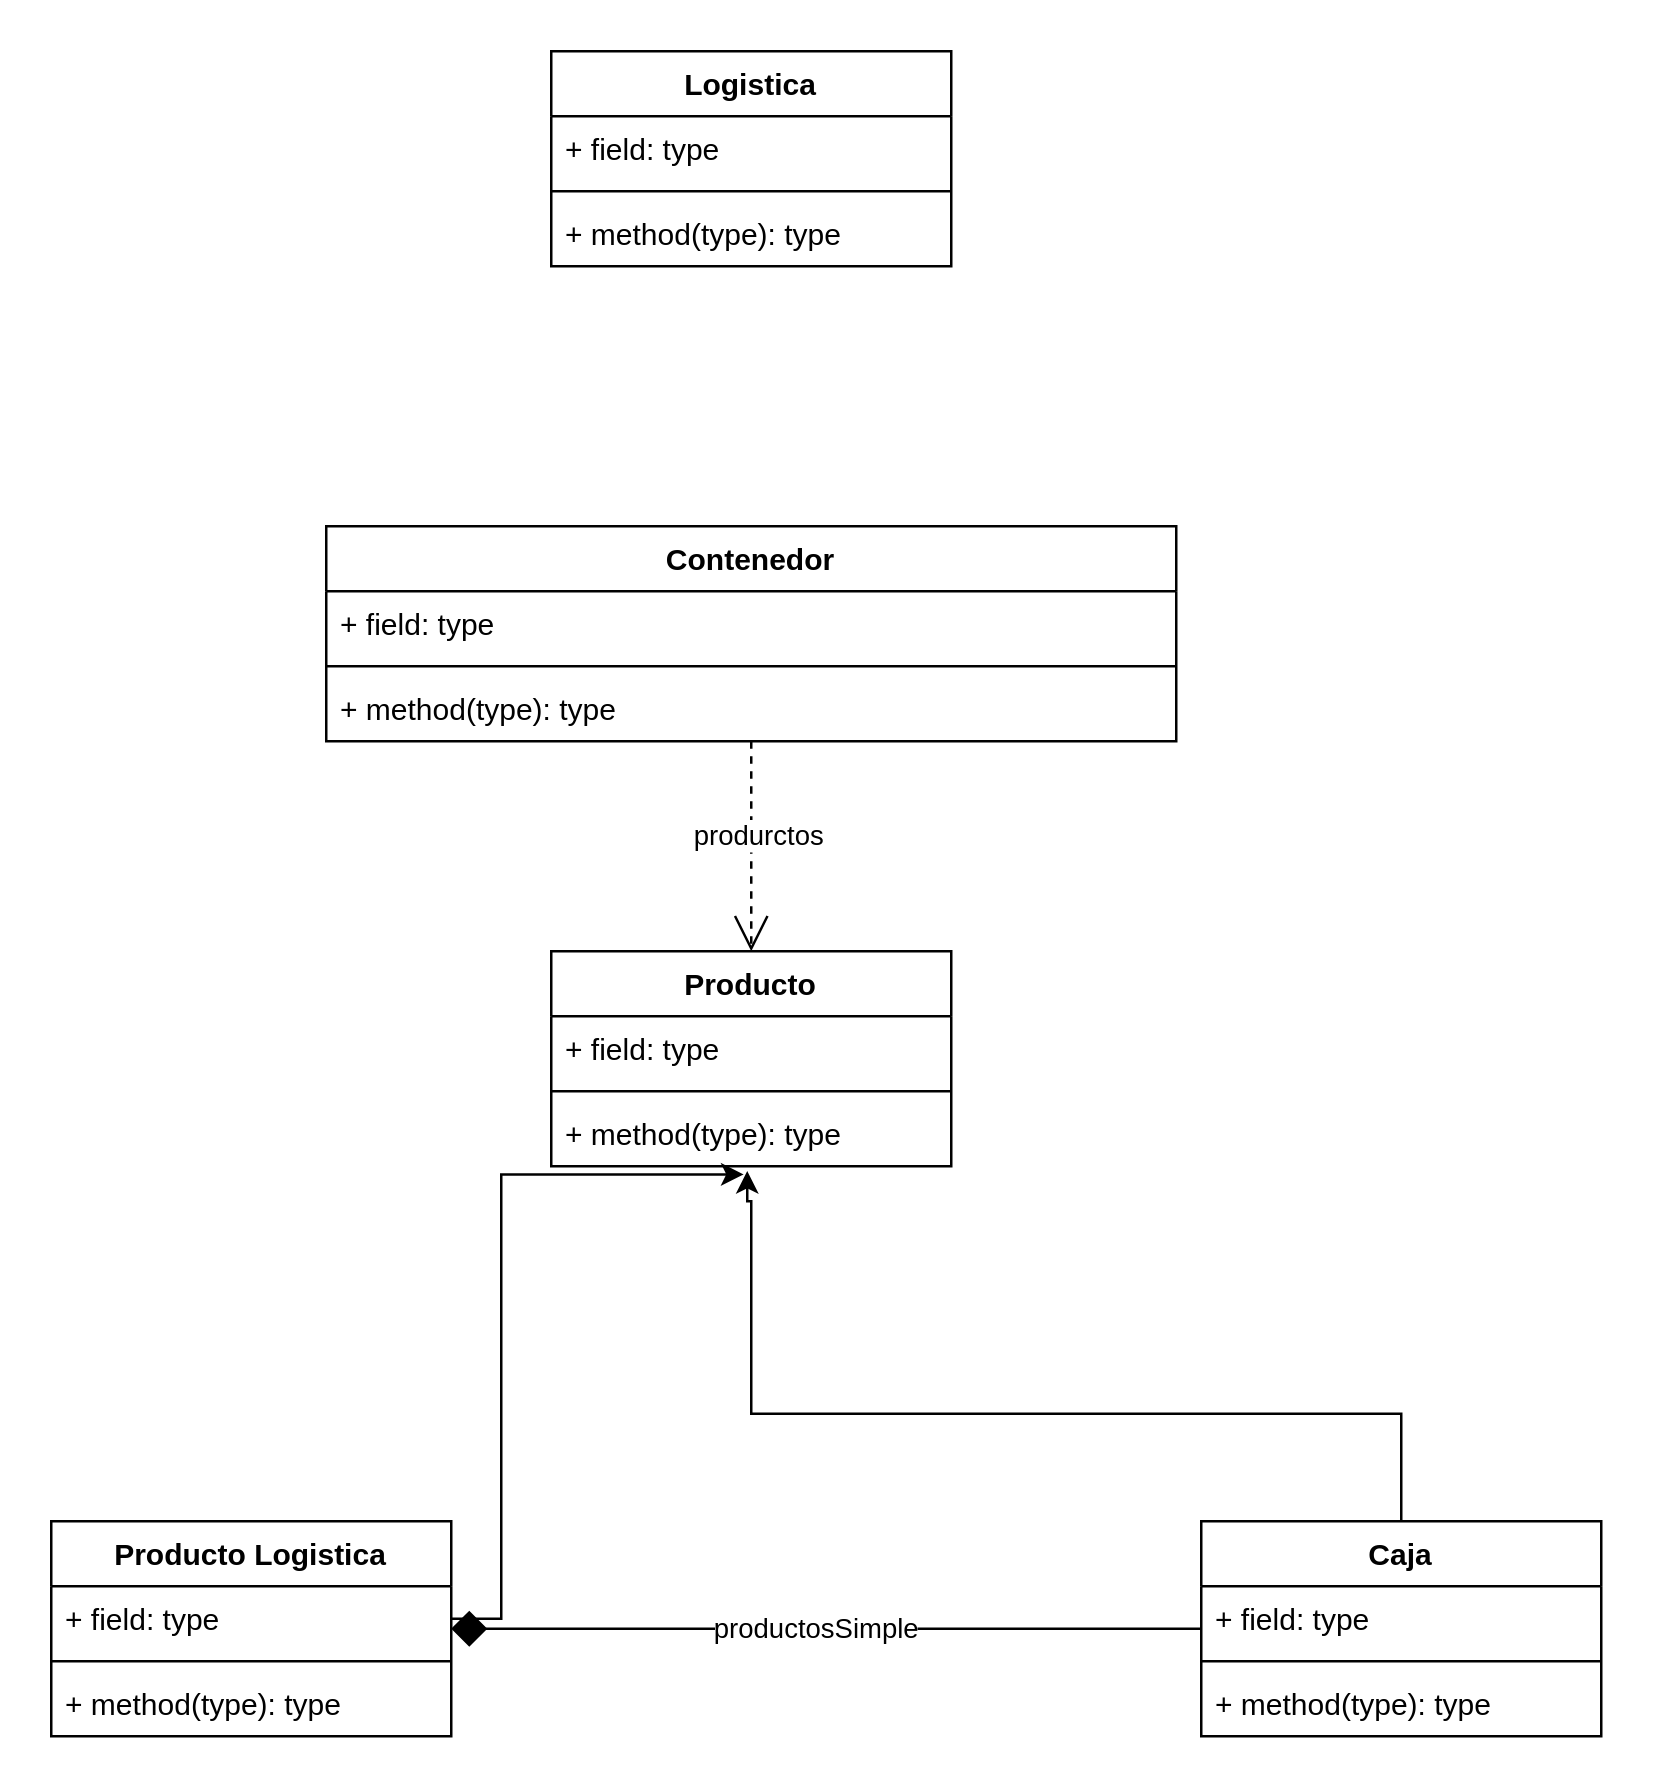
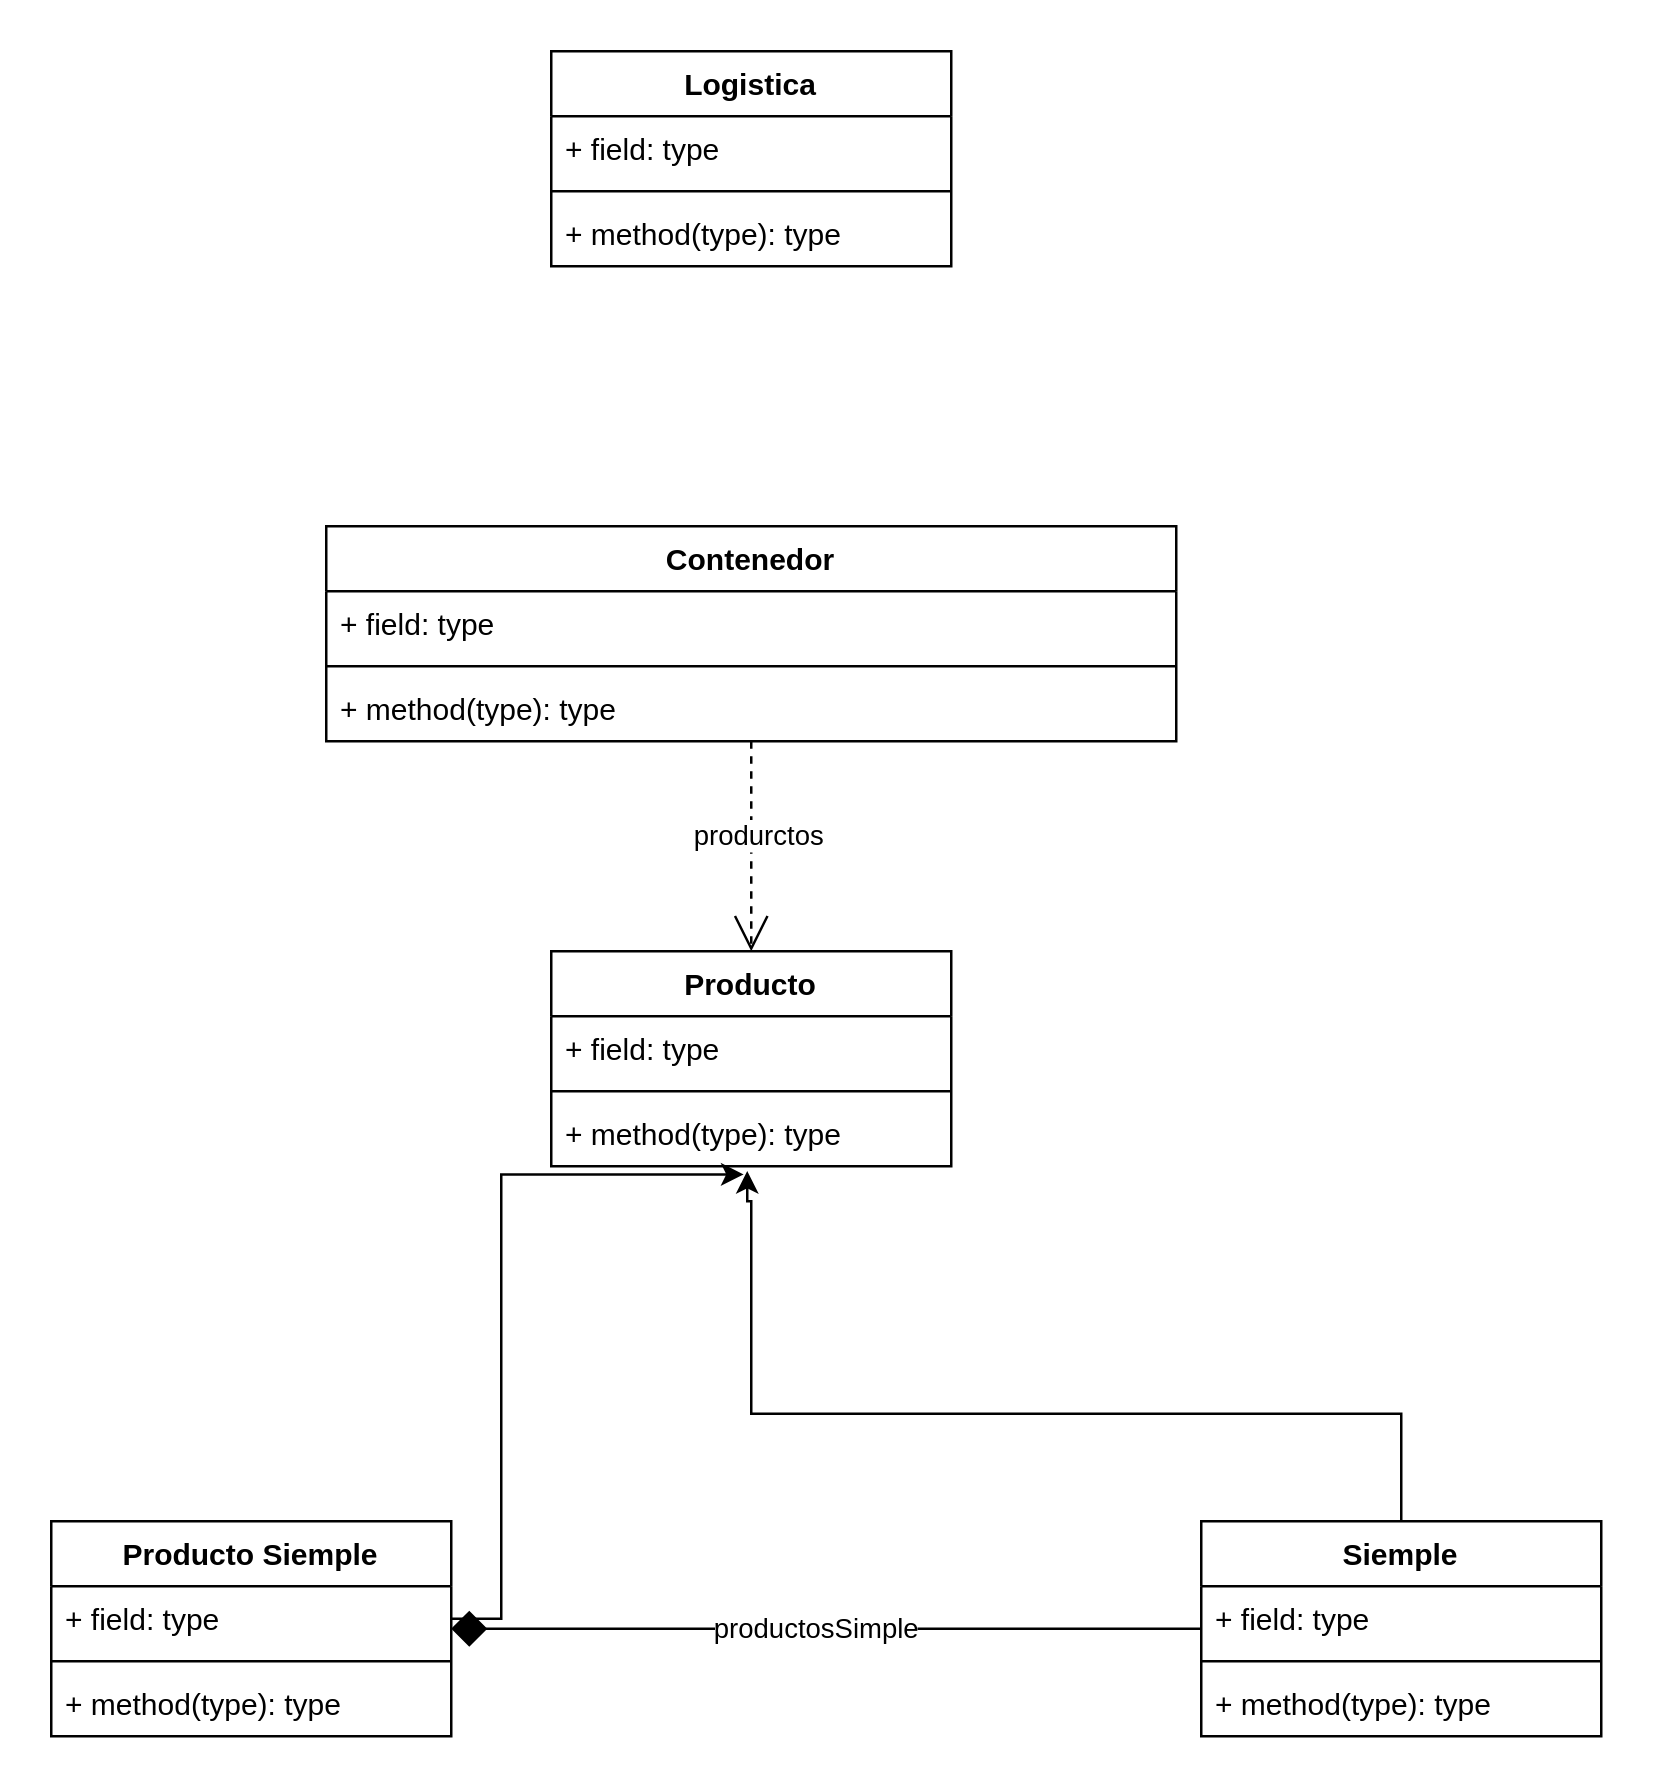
node "Producto Logistica": label "Producto Logistica" -> "Producto Siemple"
node "Caja": label "Caja" -> "Siemple"
